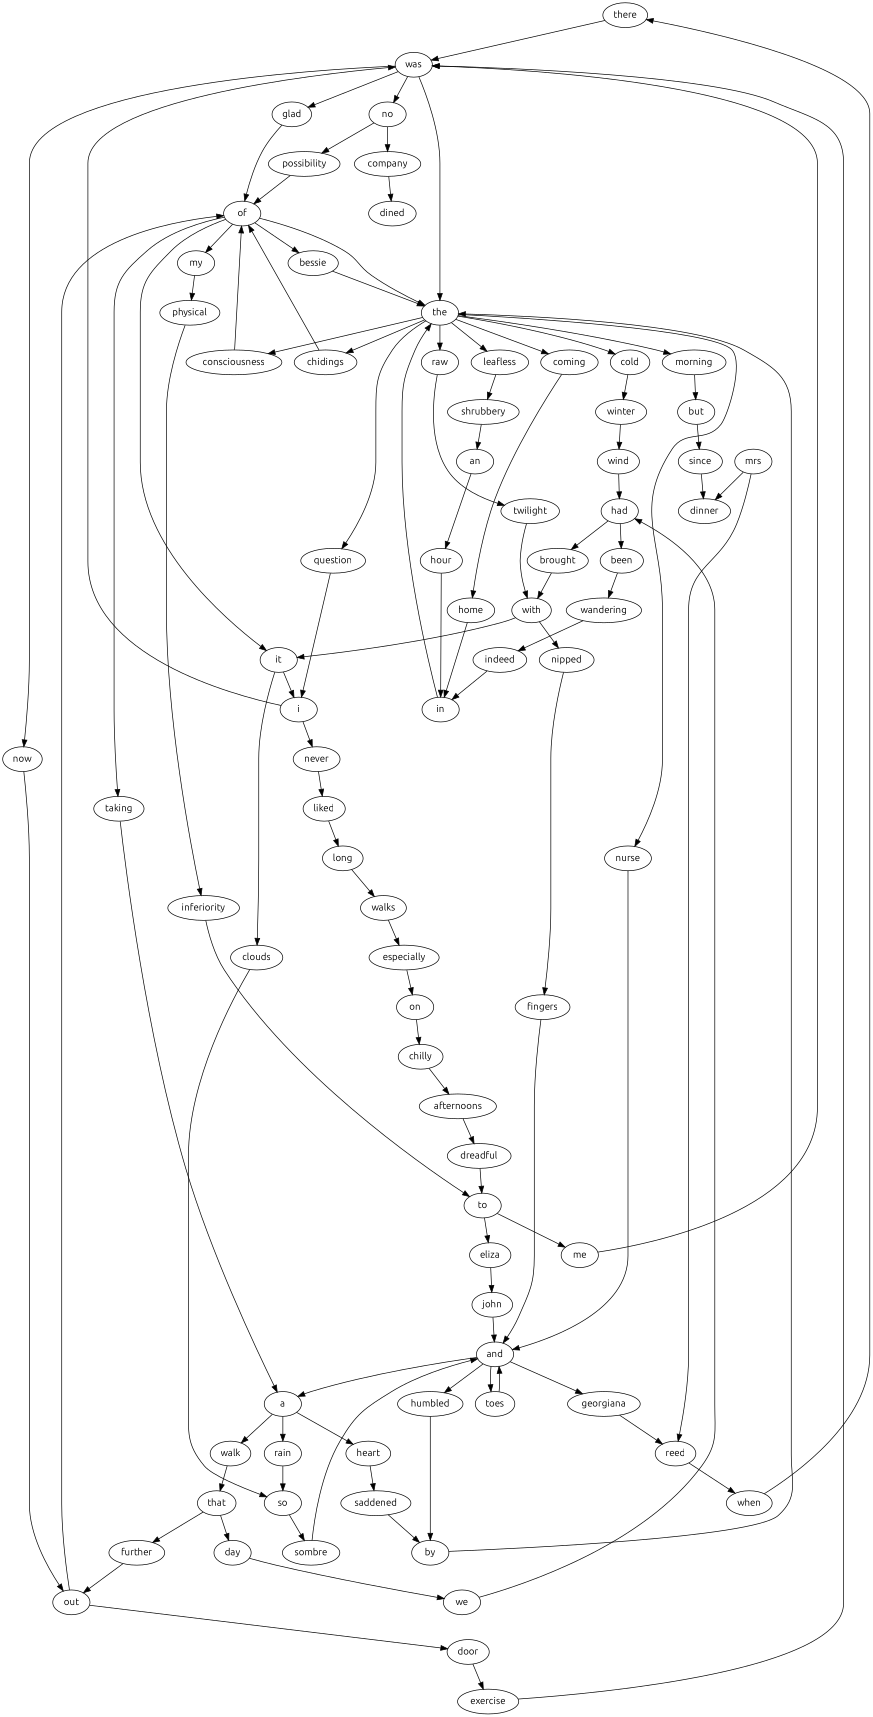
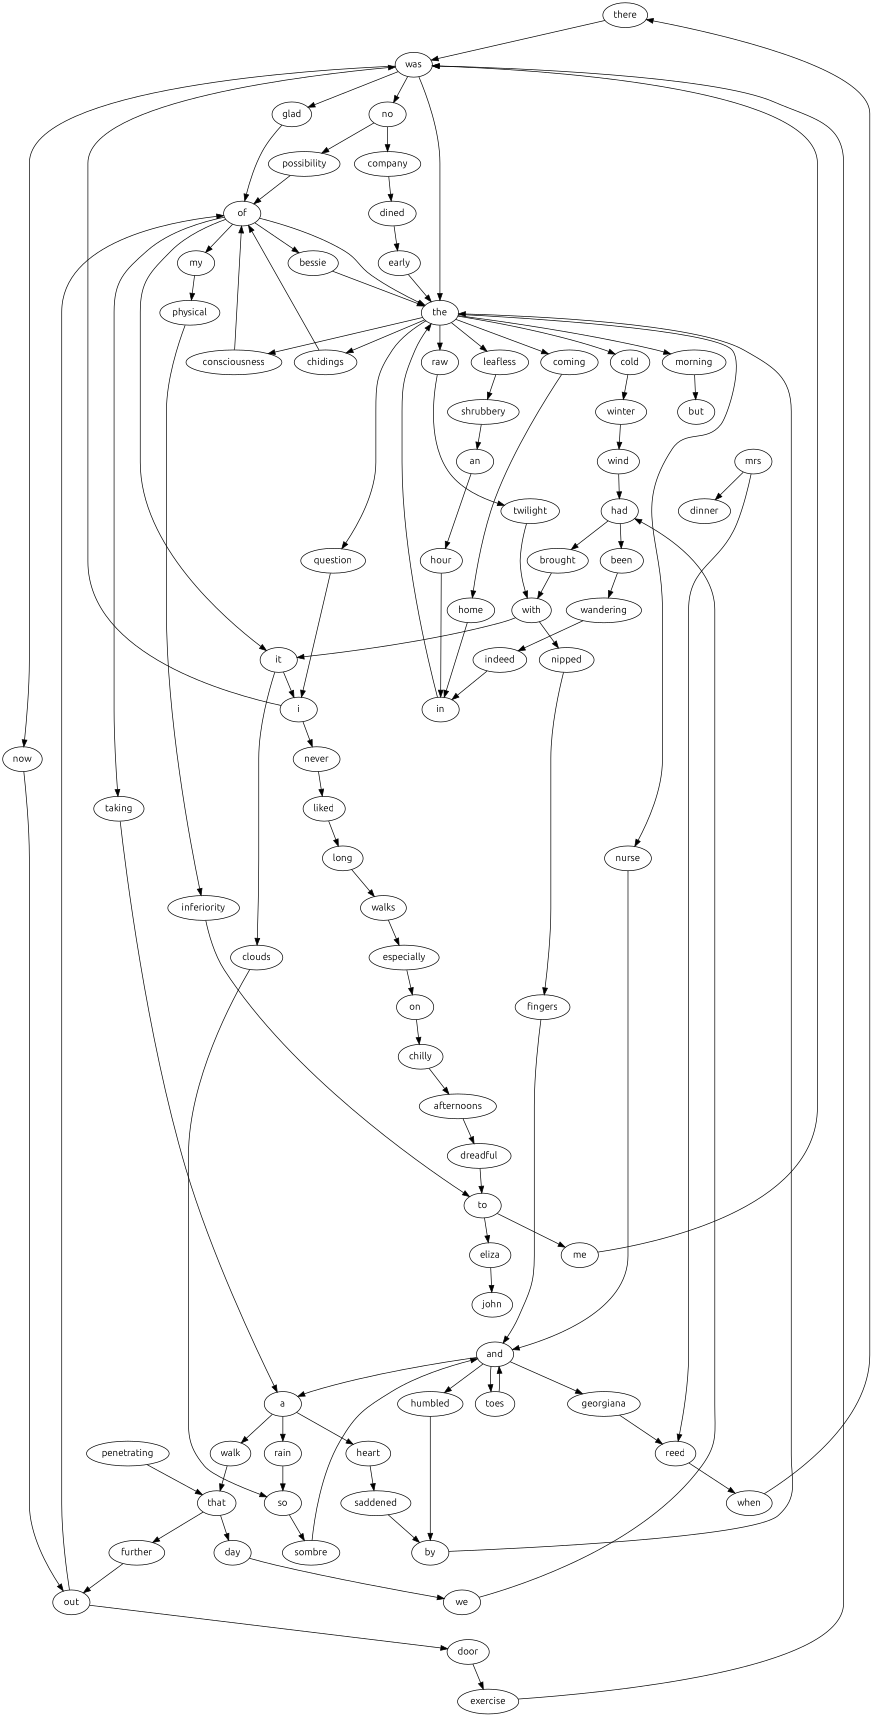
node "early": added
node "since": removed
edge "john" -> "and": removed
node "penetrating": added
